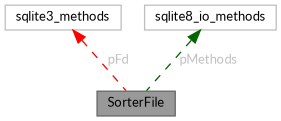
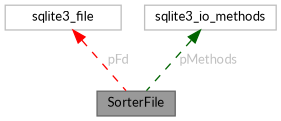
node "sqlite3_methods": label "sqlite3_methods" -> "sqlite3_file"
node "sqlite8_io_methods": label "sqlite8_io_methods" -> "sqlite3_io_methods"
